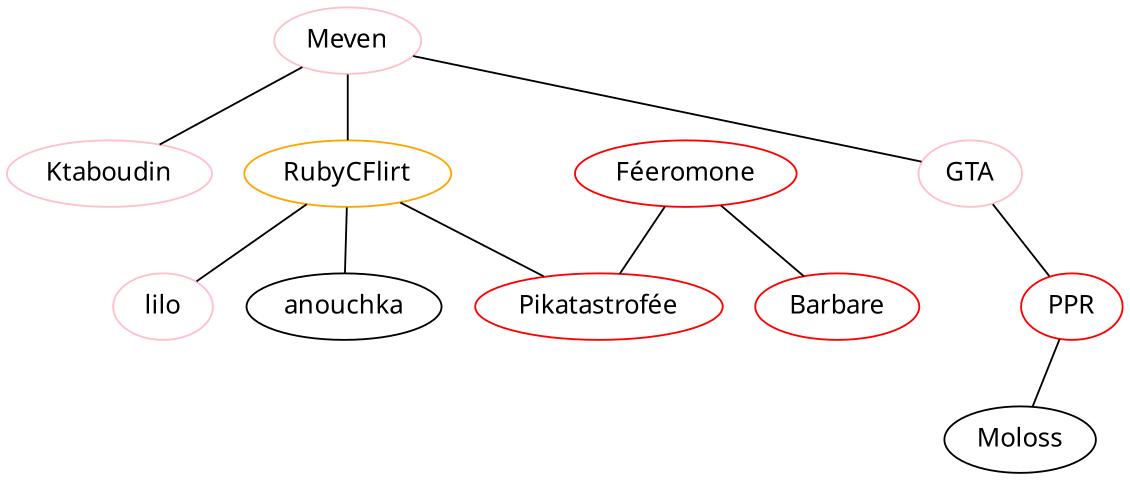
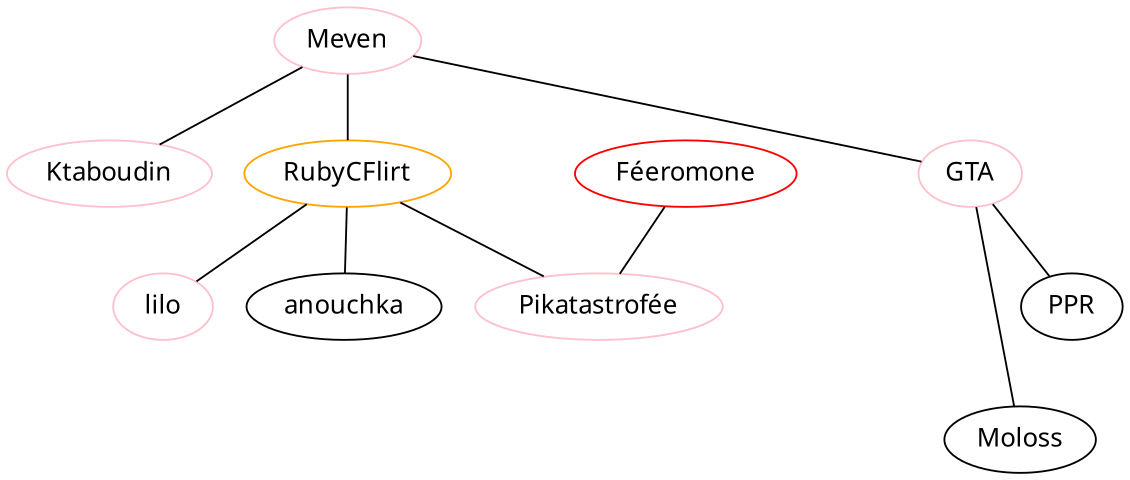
node "Pikatastrofée": color red -> pink
node "Barbare": removed
node "PPR": color red -> black
edge "PPR" -- "Moloss": now "GTA" -- "Moloss"
